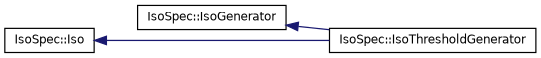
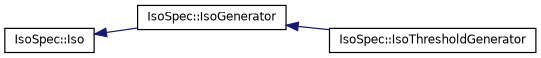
edge "IsoSpec::IsoThresholdGenerator" -> "IsoSpec::Iso": now "IsoSpec::IsoGenerator" -> "IsoSpec::Iso"
